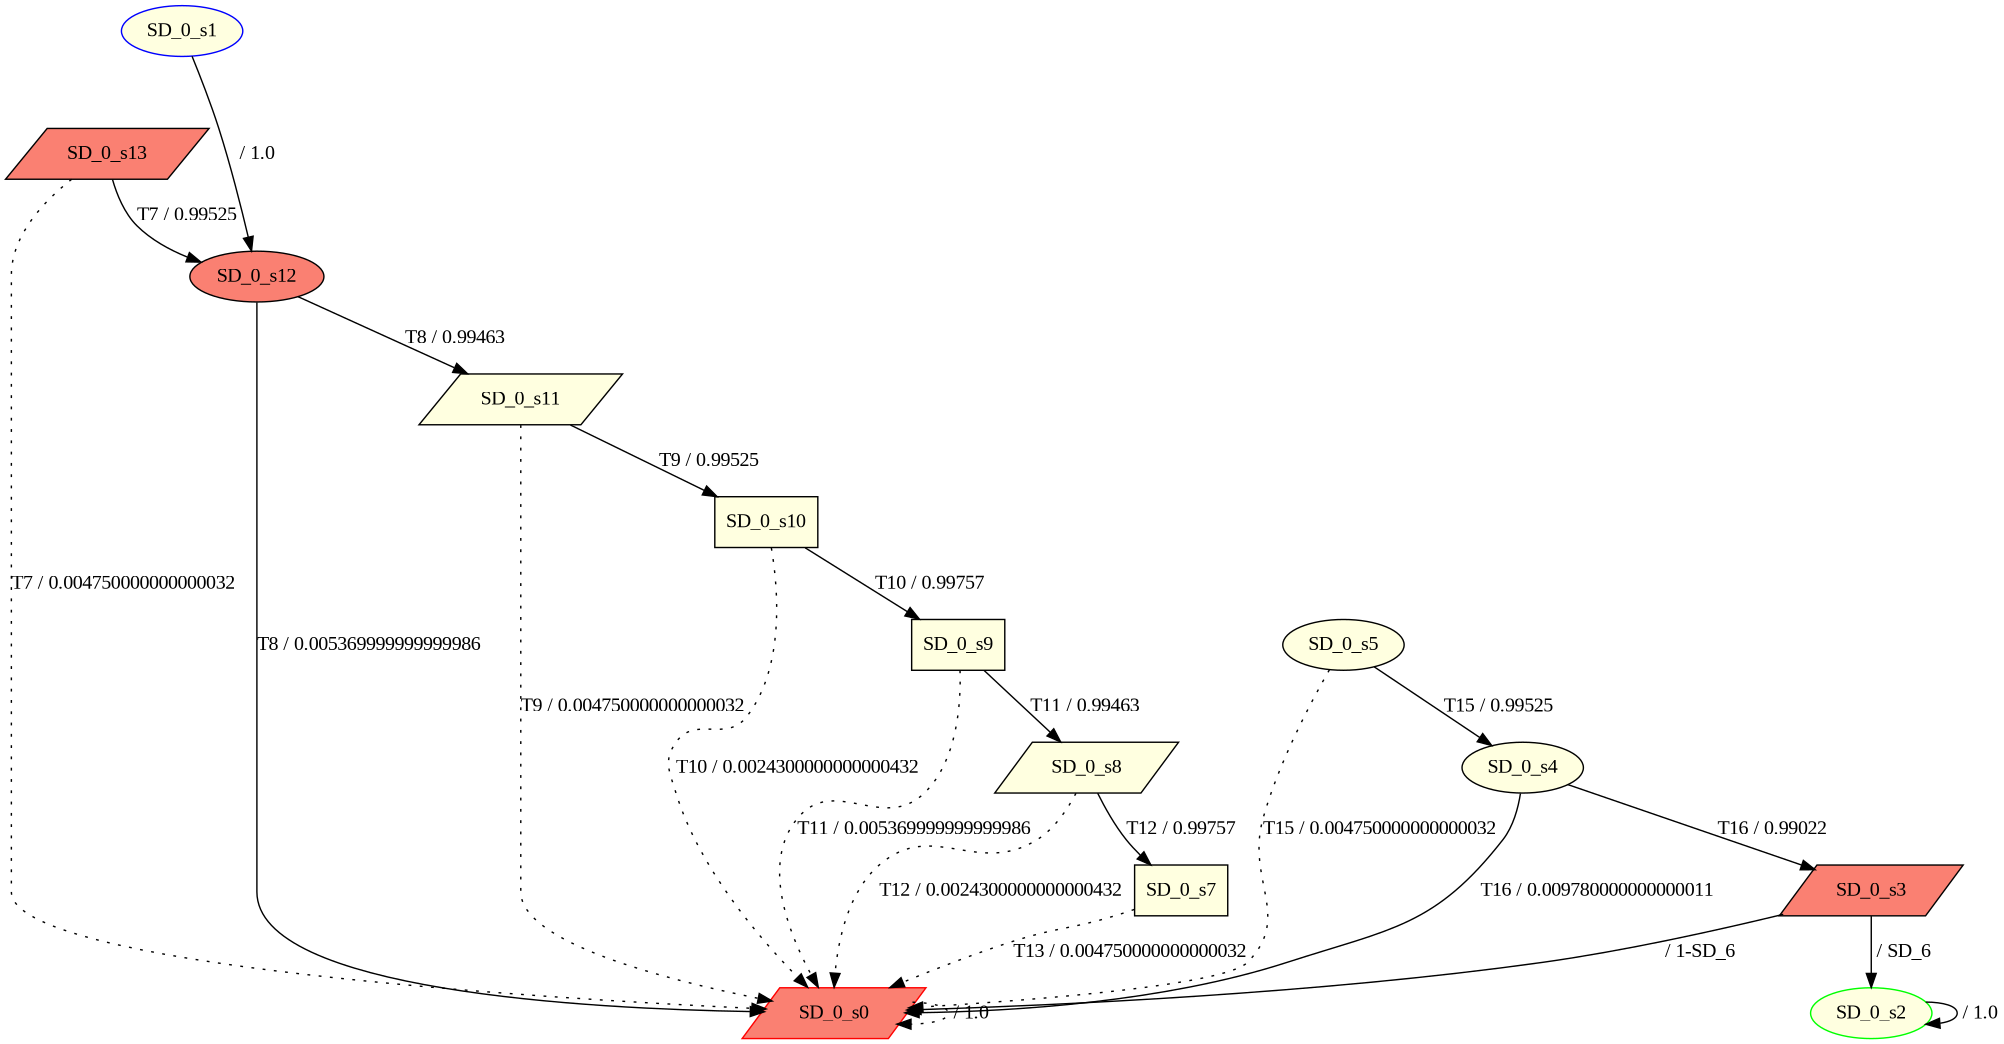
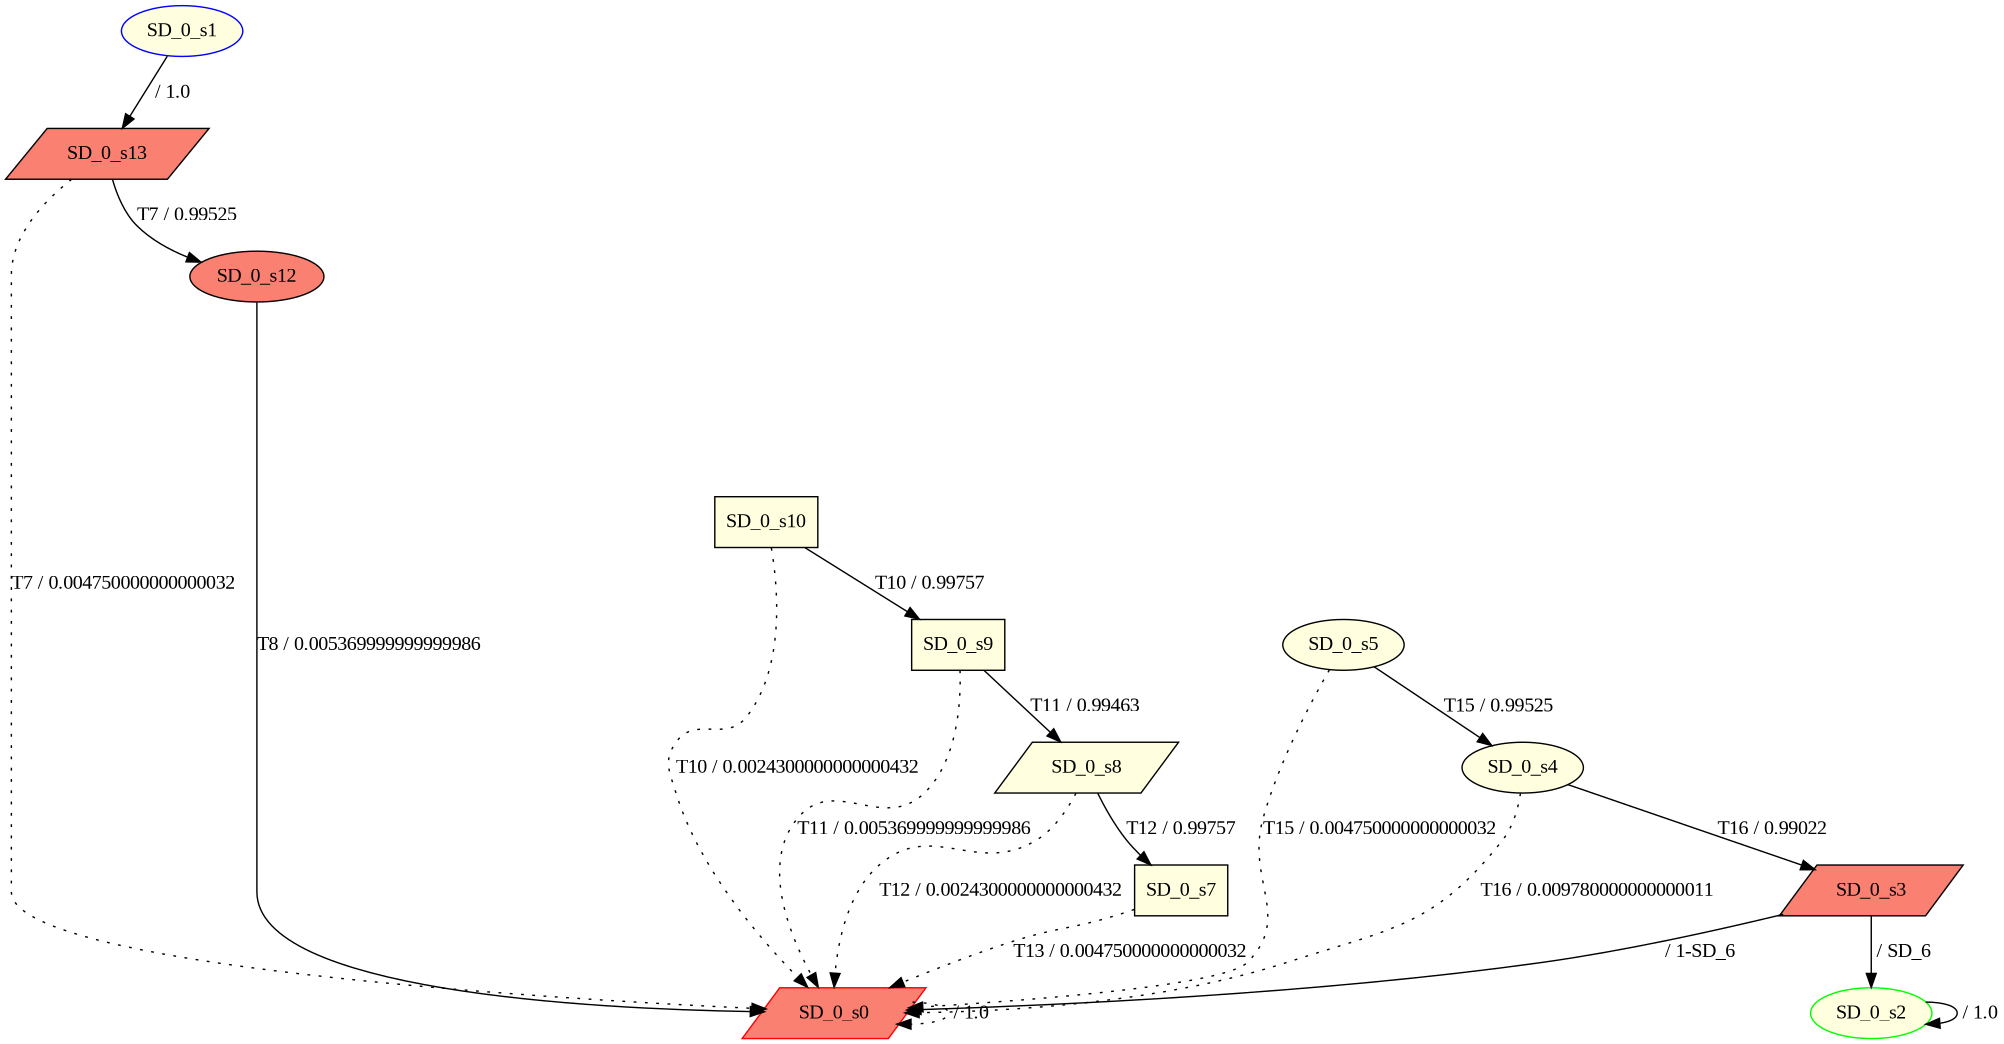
edge "SD_0_s1" -> "SD_0_s12": now "SD_0_s1" -> "SD_0_s13"
node "SD_0_s11": removed
edge "SD_0_s4" -> "SD_0_s0": style solid -> dotted
